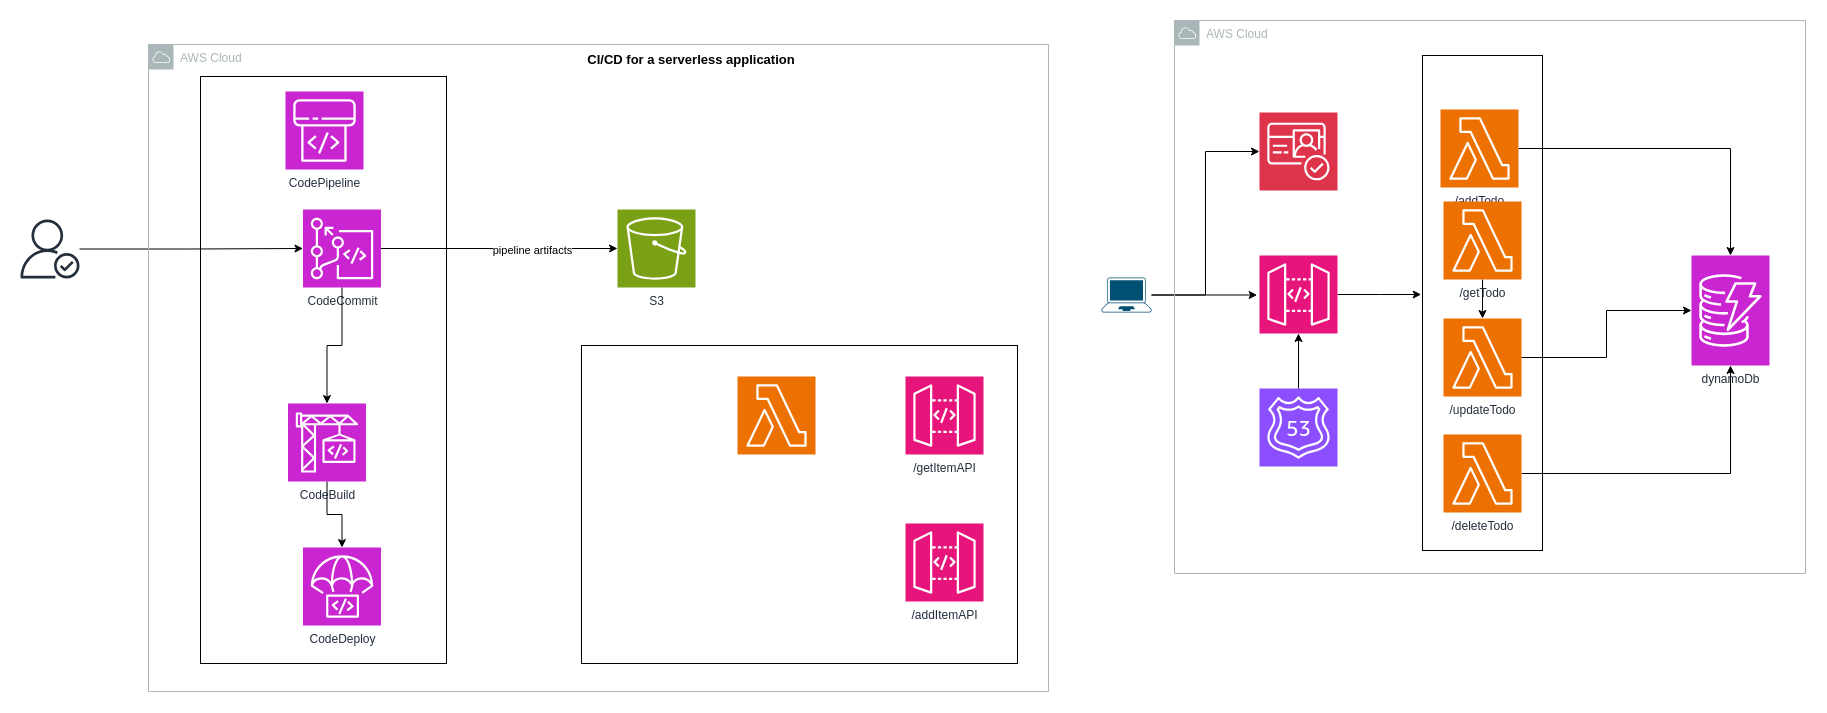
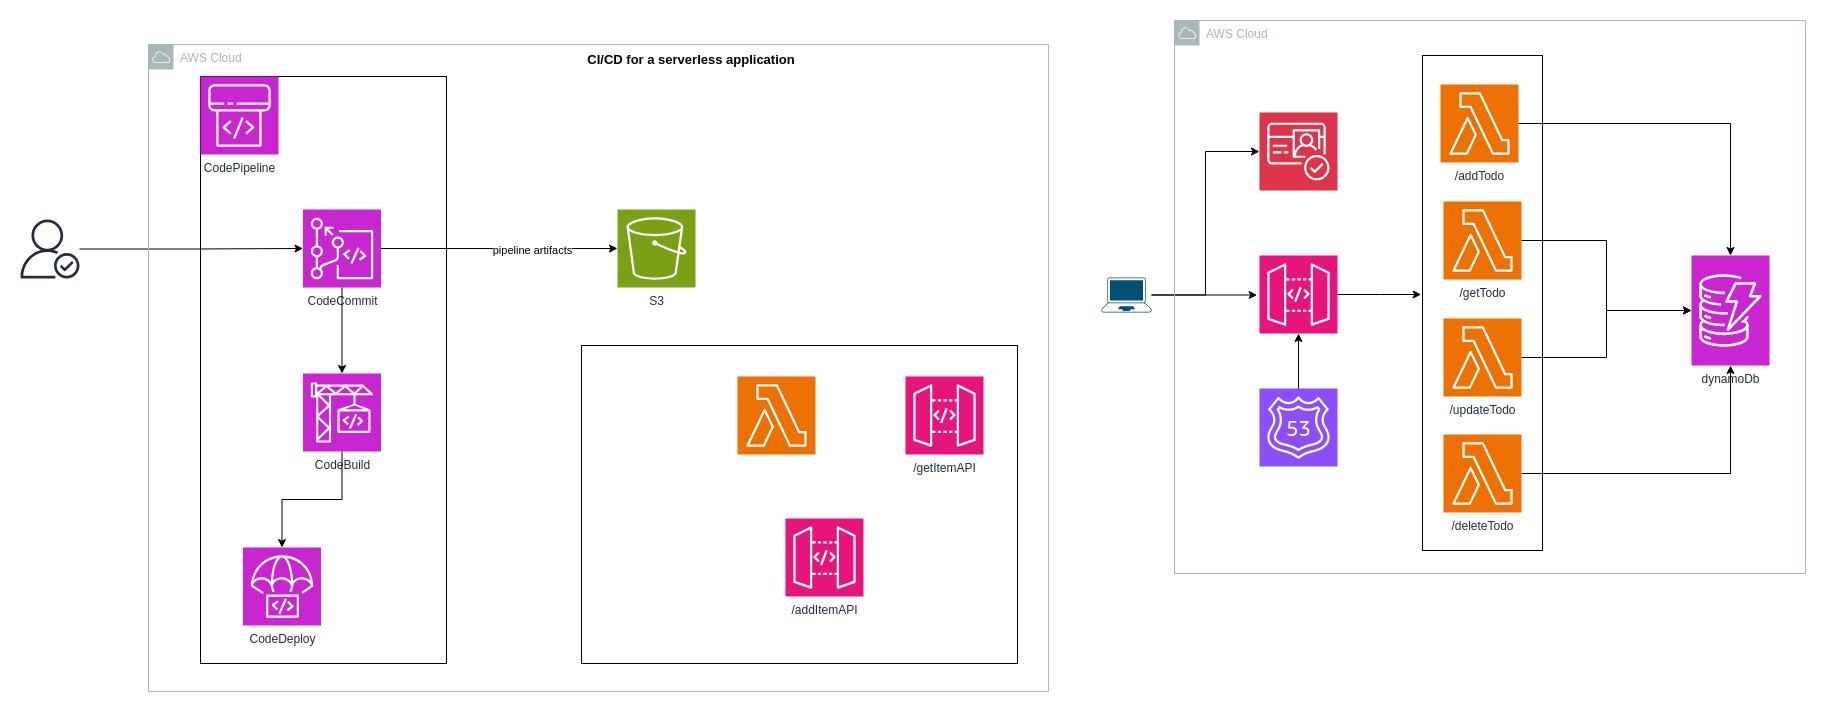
node "CodePipeline": moved (325, 131) -> (240, 116)
node "/addTodo": moved (1480, 149) -> (1480, 124)
edge "/getTodo" -> "/updateTodo": now "/getTodo" -> "dynamoDb"
node "CodeBuild": moved (327, 443) -> (342, 413)
node "/addItemAPI": moved (945, 563) -> (825, 558)
node "CodeDeploy": moved (342, 587) -> (282, 587)
